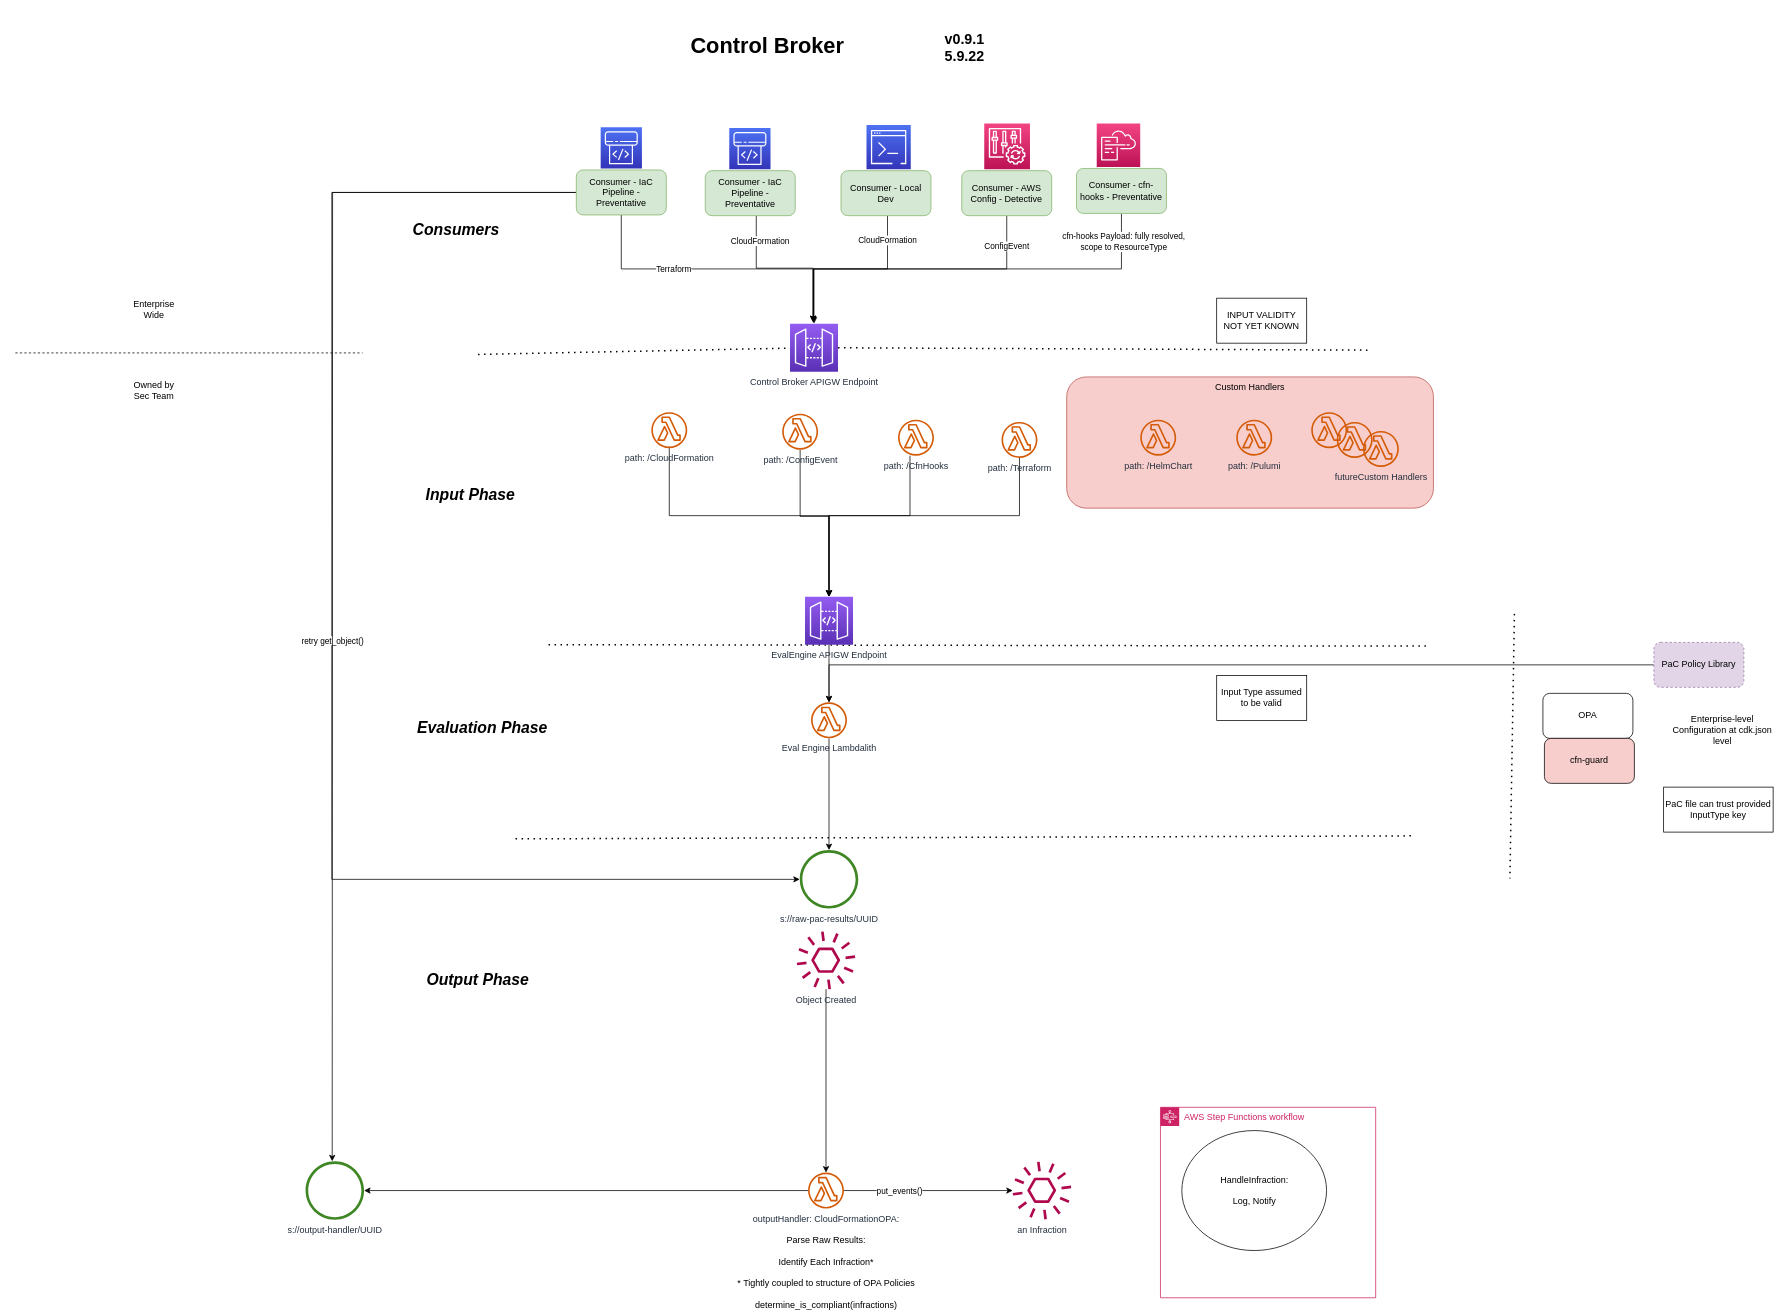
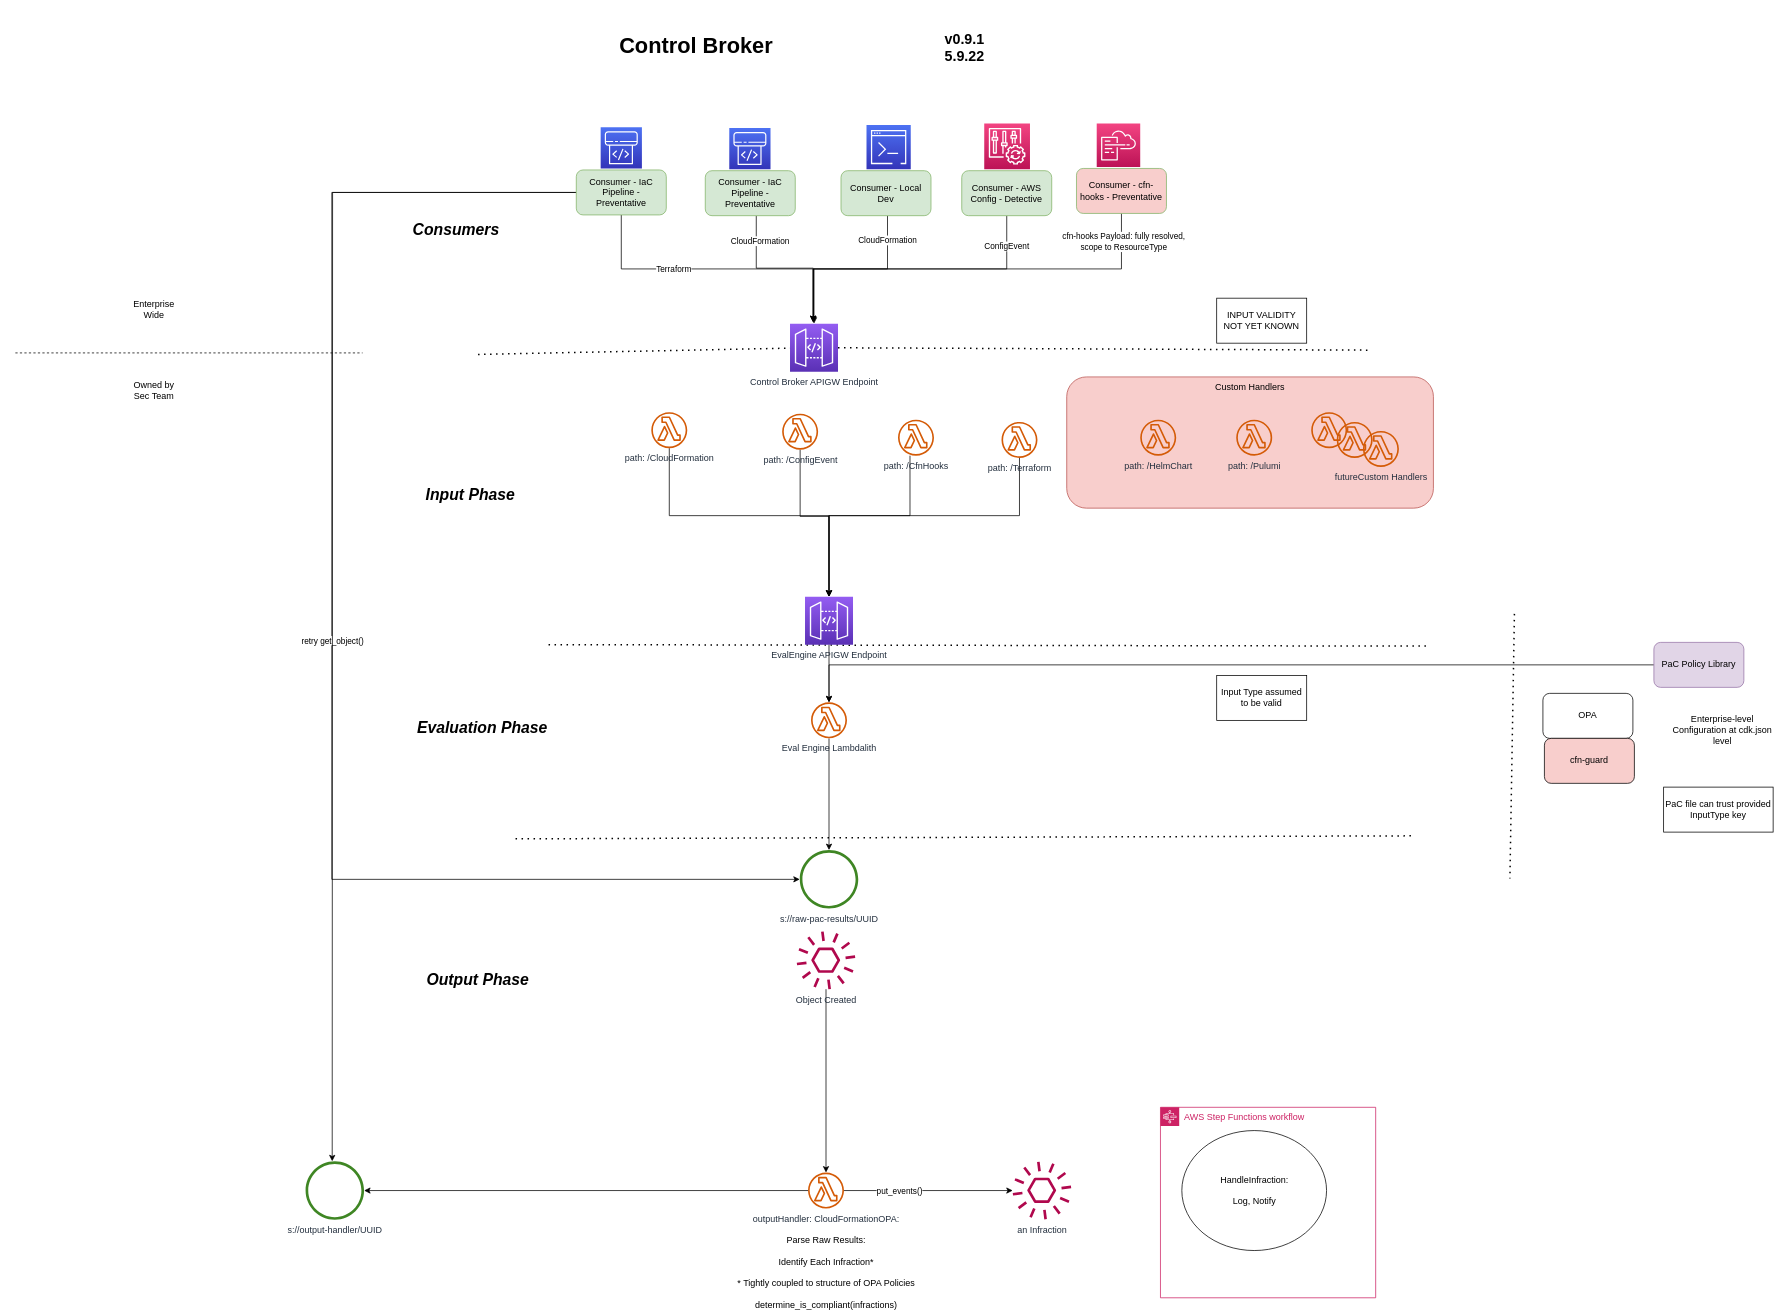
node "Control Broker": moved (768, 46) -> (696, 46)
node "Consumer - cfn-hooks - Preventative": fillcolor #d5e8d4 -> #f8cecc
node "PaC Policy Library": style dashed -> solid
